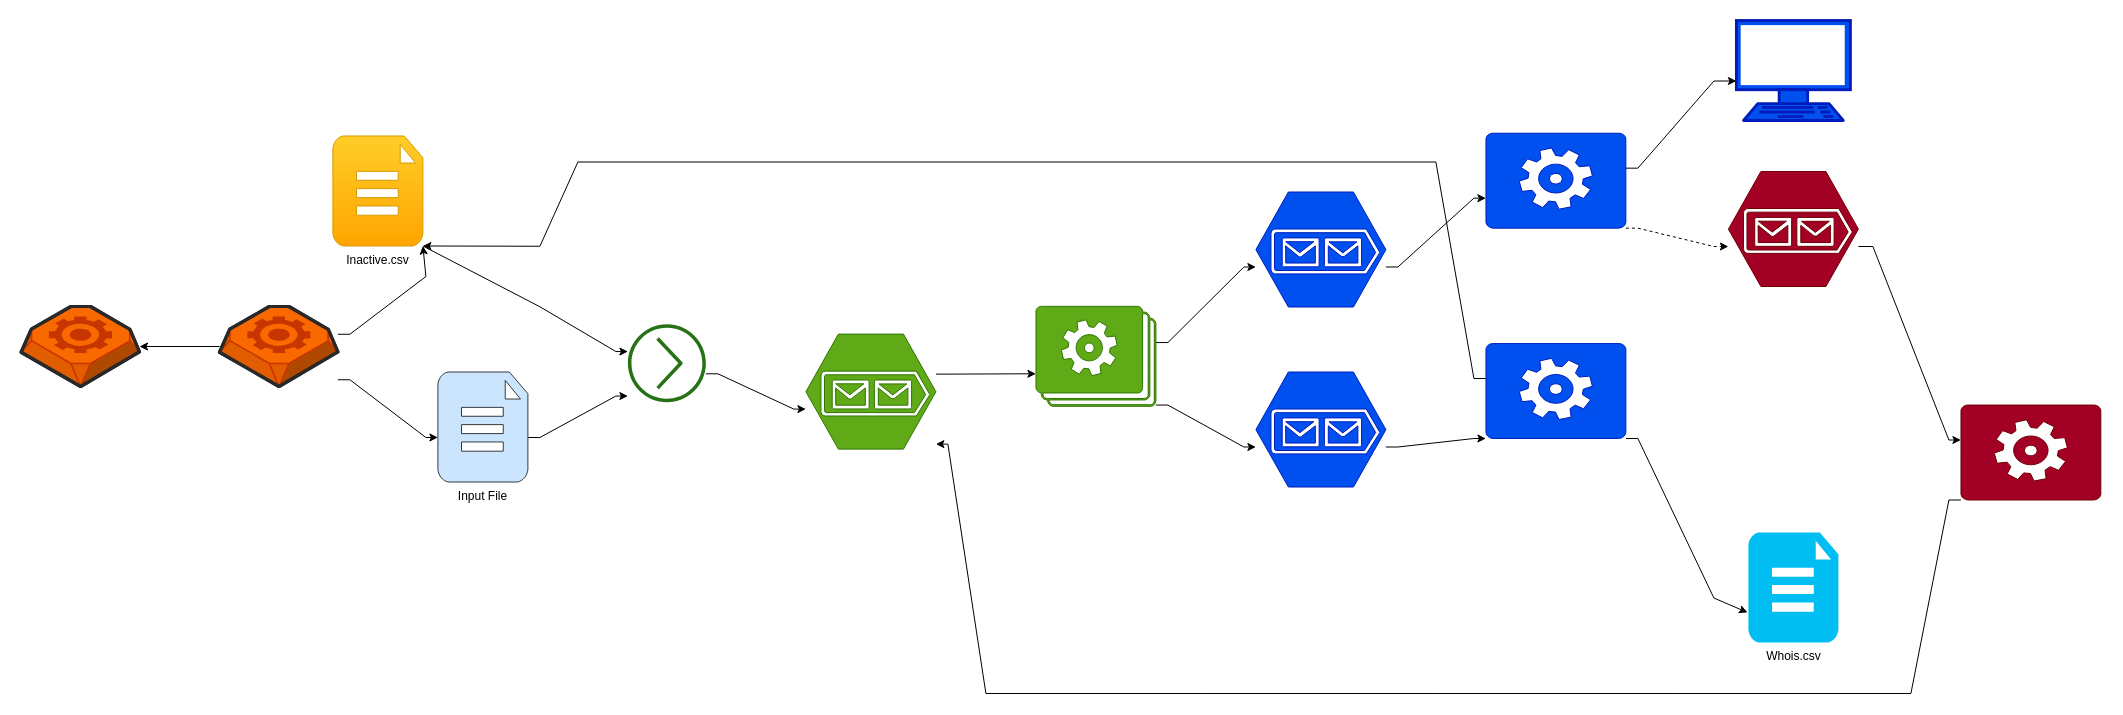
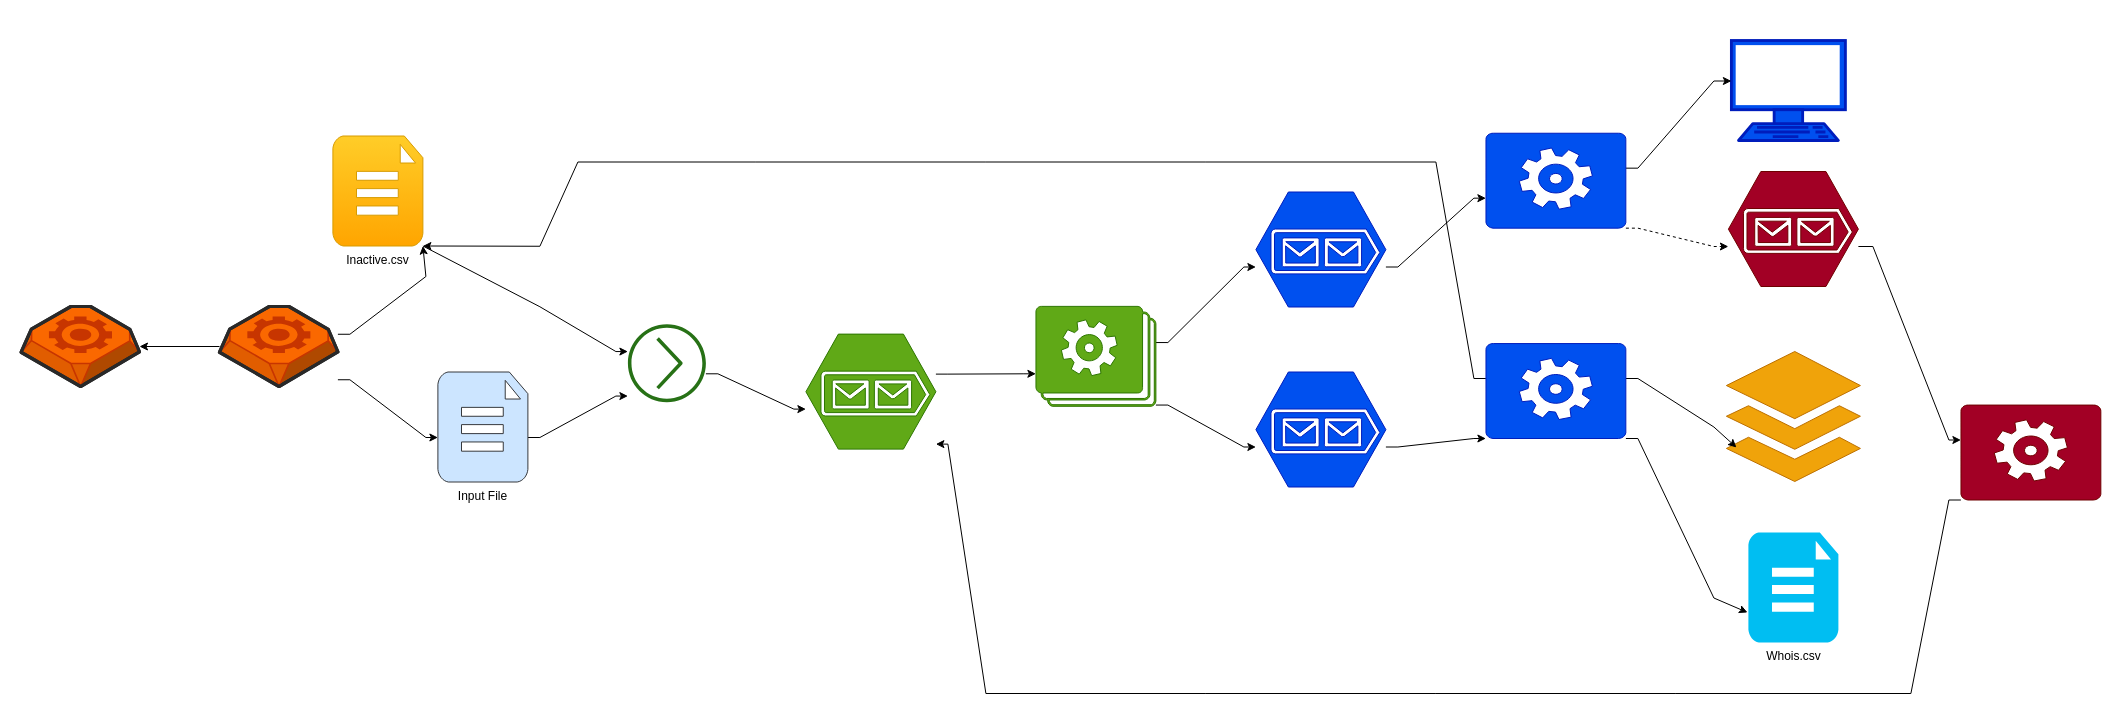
node "Terminal": moved (1793, 71) -> (1788, 91)
edge "Dataset Producer Thread" -> "output/input_file_name/...": added
node "output/input_file_name/...": added
